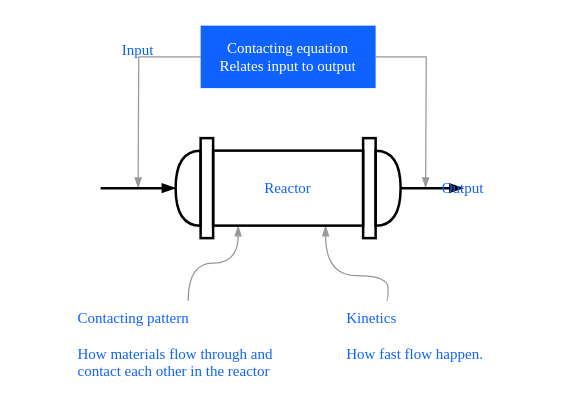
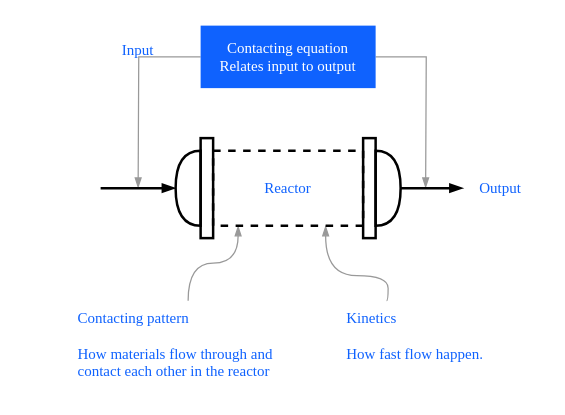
node "Reactor": style solid -> dashed
node "Output": moved (463, 188) -> (501, 188)
